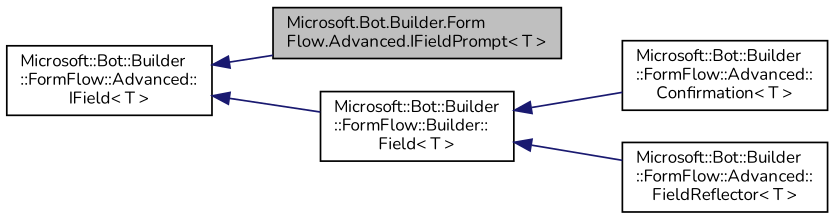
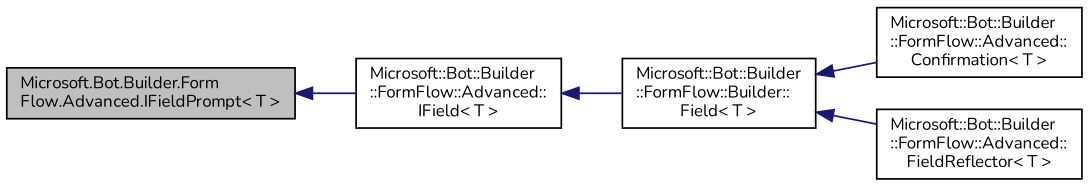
edge "Microsoft.Bot.Builder.Form Flow.Advanced.IFieldPrompt< T >" -> "Microsoft::Bot::Builder ::FormFlow::Advanced:: IField< T >": reversed
